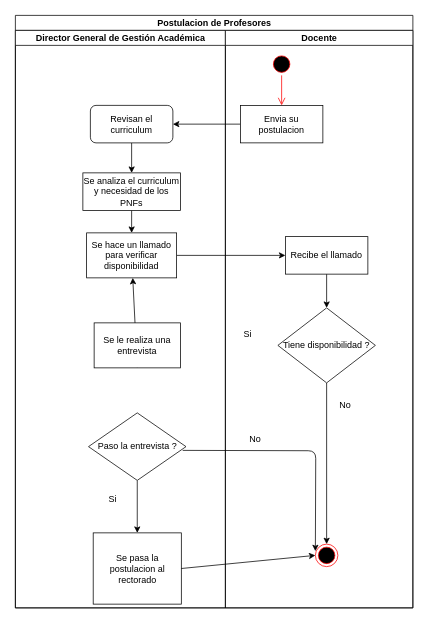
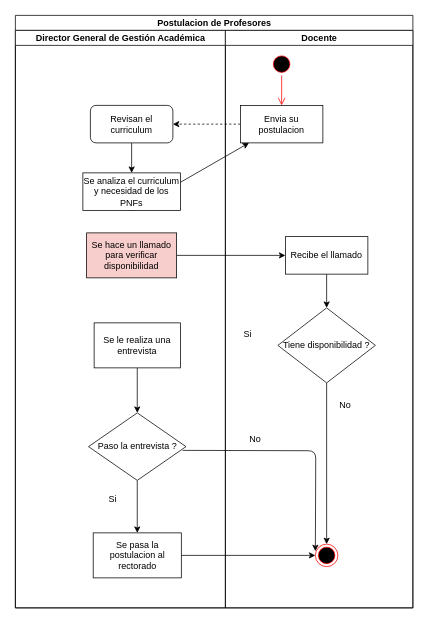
edge "Envia su postulacion" -> "Revisan el curriculum": style solid -> dashed
edge "Se analiza el curriculum y necesidad de los PNFs" -> "Se hace un llamado para verificar disponibilidad": now "Se analiza el curriculum y necesidad de los PNFs" -> "Envia su postulacion"
node "Se hace un llamado para verificar disponibilidad": fillcolor #ffffff -> #f8cecc
edge "Se le realiza una entrevista" -> "Se hace un llamado para verificar disponibilidad": now "Se le realiza una entrevista" -> "Paso la entrevista ?"
node "Se pasa la postulacion al rectorado": size 88x71 -> 88x45
